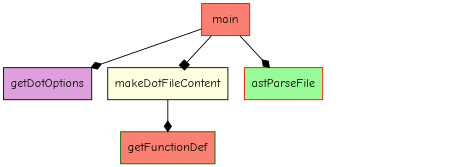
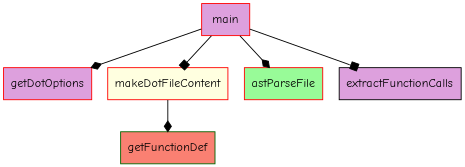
node "main": fillcolor salmon -> plum
node "getDotOptions": color black -> red
node "makeDotFileContent": color black -> red
node "extractFunctionCalls": added
